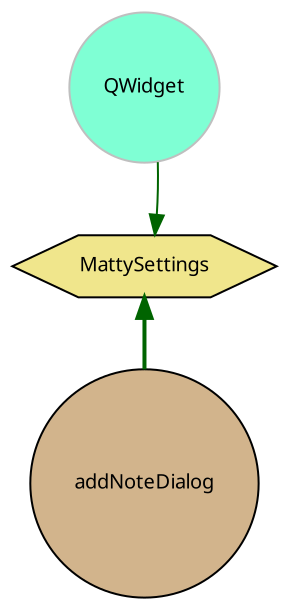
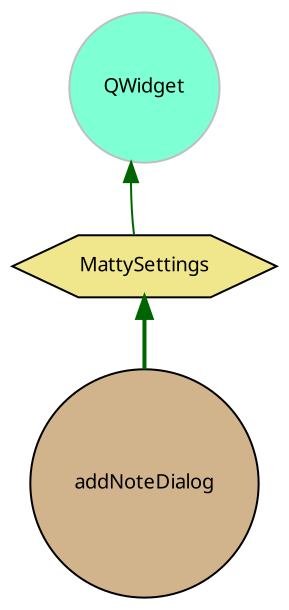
edge "QWidget" -> "MattySettings": reversed
